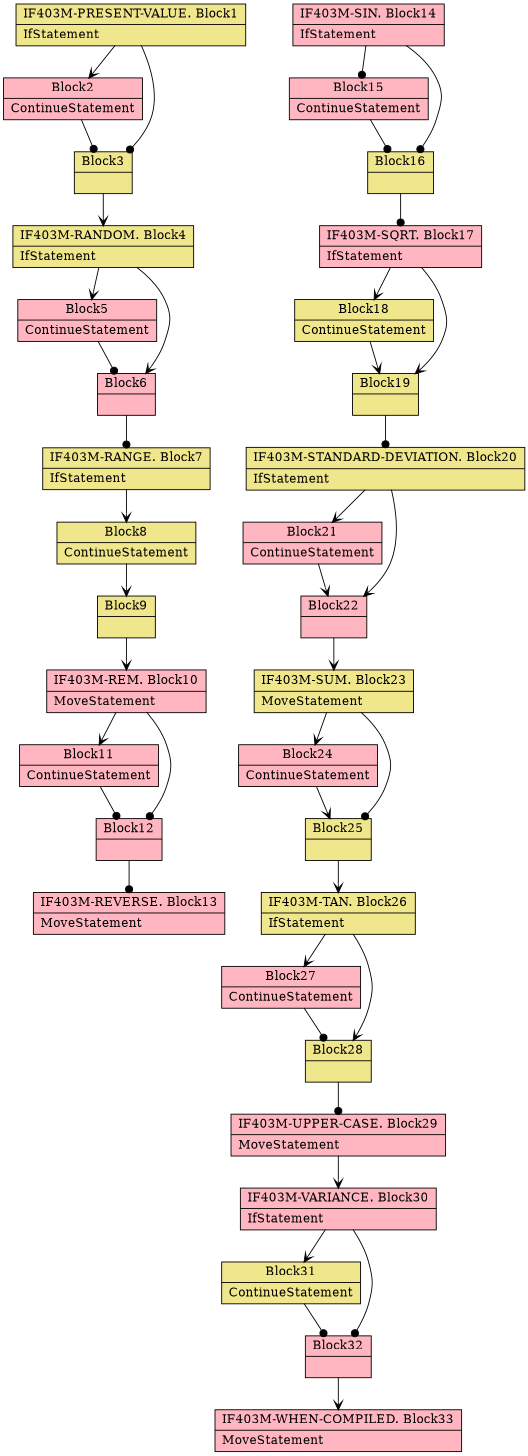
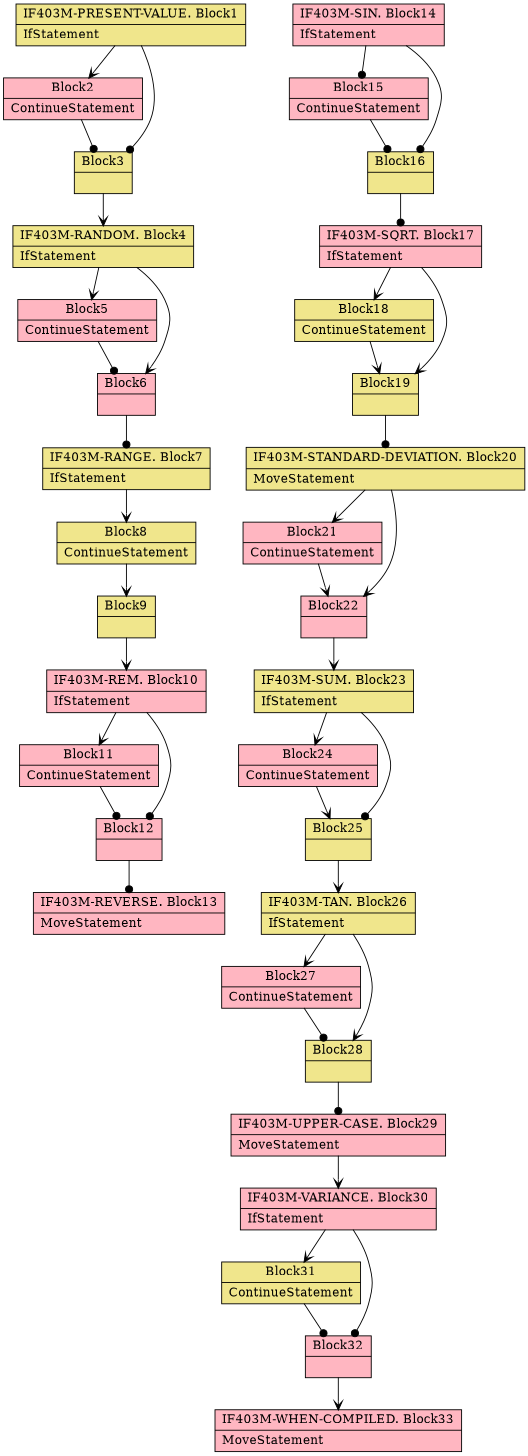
node "IF403M-STANDARD-DEVIATION. Block20": text "IfStatement" -> "MoveStatement"
node "IF403M-REM. Block10": text "MoveStatement" -> "IfStatement"
node "IF403M-SUM. Block23": text "MoveStatement" -> "IfStatement"
